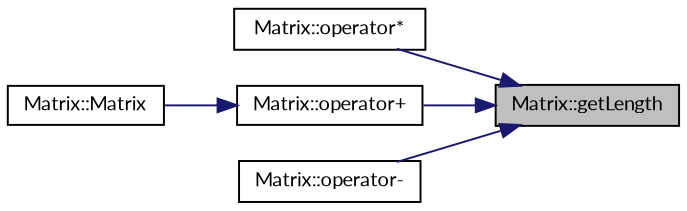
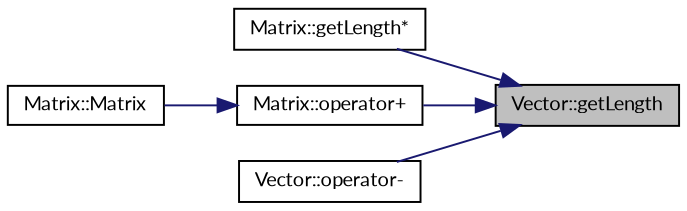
node "Matrix::operator*": label "Matrix::operator*" -> "Matrix::getLength*"
node "Matrix::getLength": label "Matrix::getLength" -> "Vector::getLength"
node "Matrix::operator-": label "Matrix::operator-" -> "Vector::operator-"
